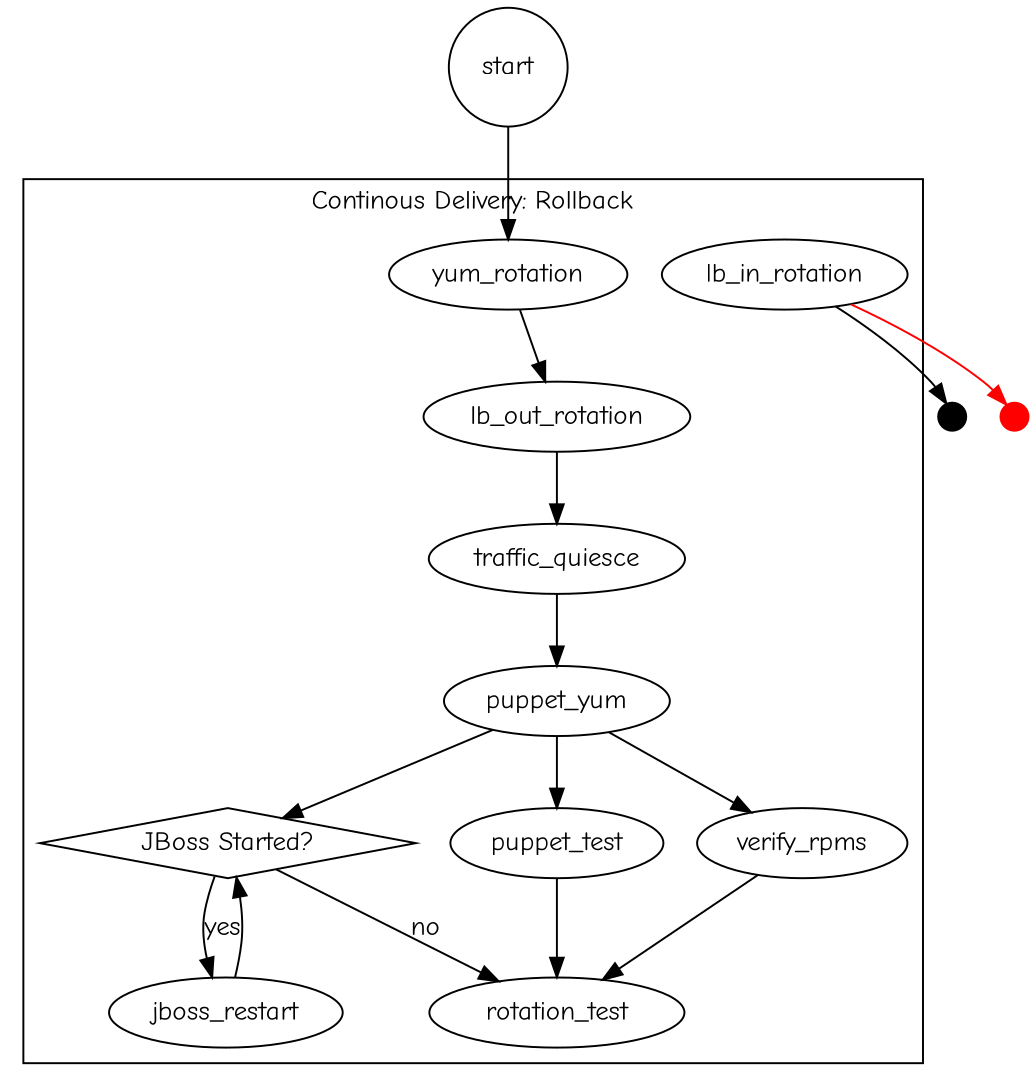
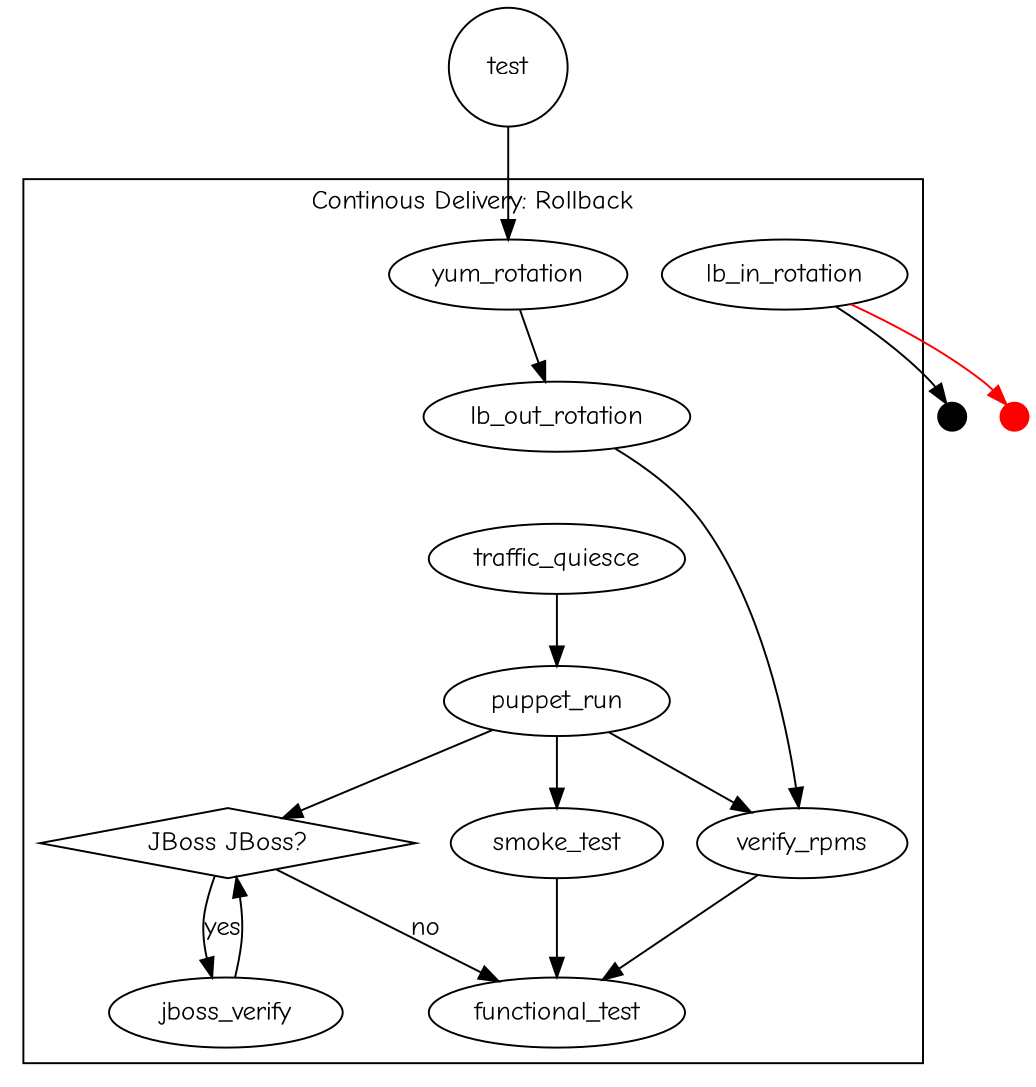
node "start": label "start" -> "test"
edge "lb_out_rotation" -> "traffic_quiesce": now "lb_out_rotation" -> "verify_rpms"
node "puppet_yum": label "puppet_yum" -> "puppet_run"
node "JBoss Started?": label "JBoss Started?" -> "JBoss JBoss?"
node "puppet_test": label "puppet_test" -> "smoke_test"
node "jboss_restart": label "jboss_restart" -> "jboss_verify"
node "rotation_test": label "rotation_test" -> "functional_test"
